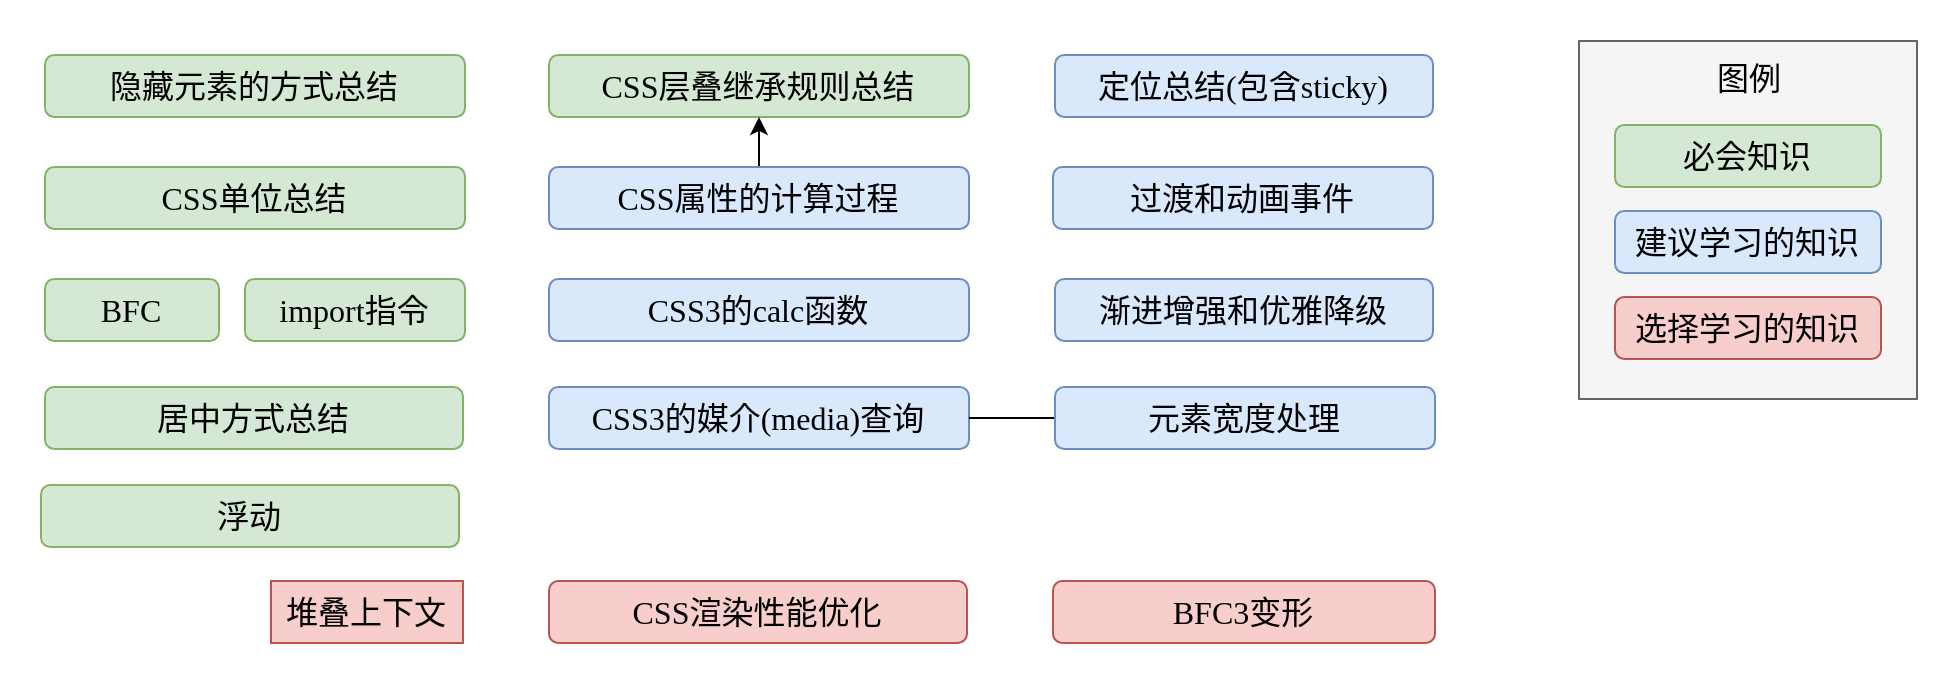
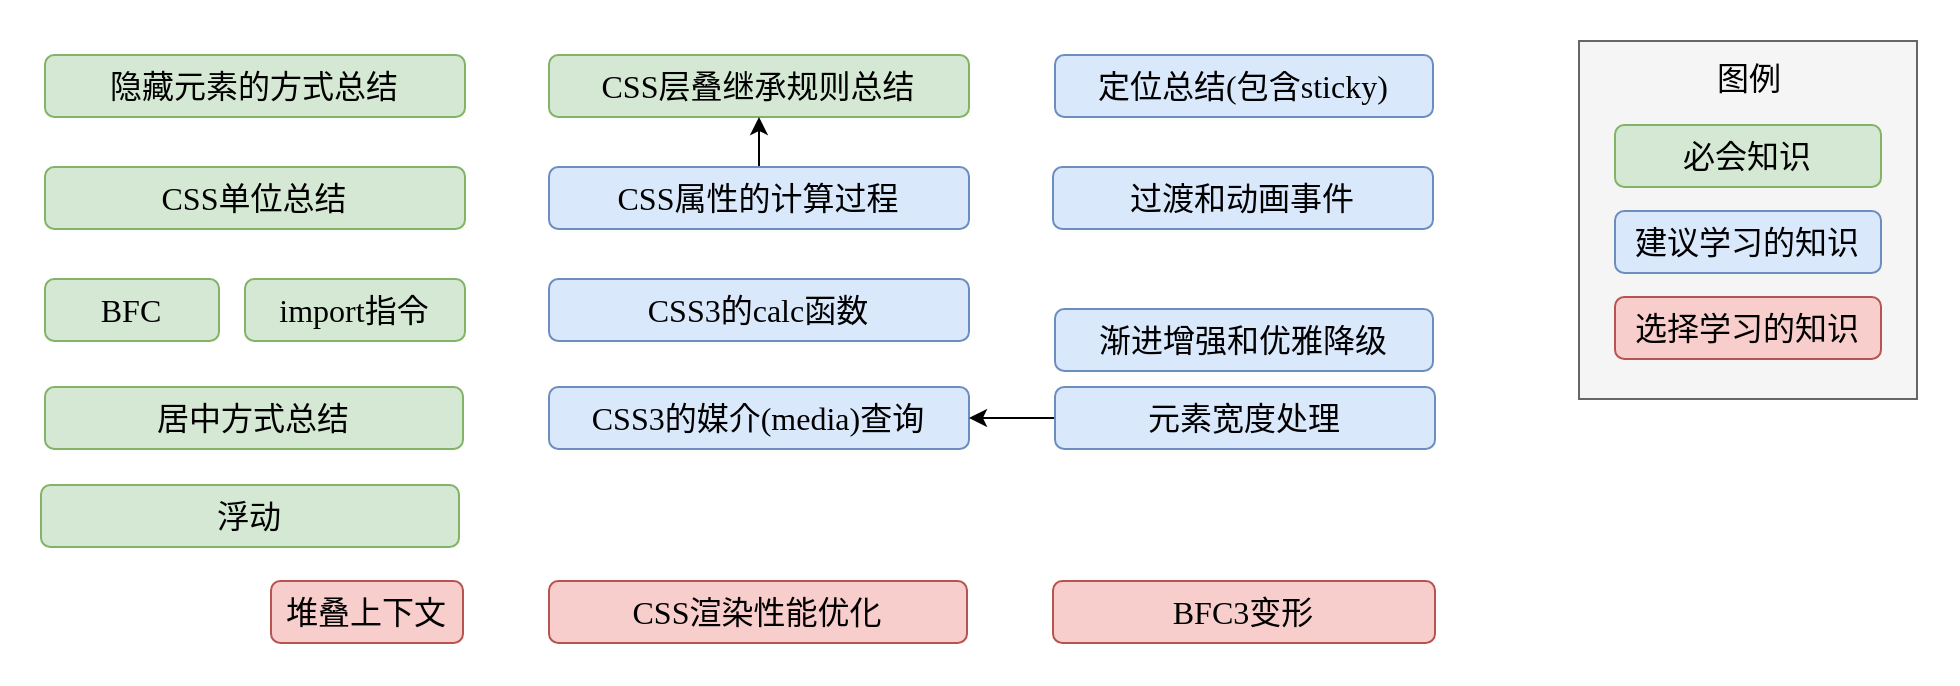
node "渐进增强和优雅降级": moved (1244, 310) -> (1244, 340)
edge "CSS3的媒介(media)查询" -- "元素宽度处理": arrowhead none -> classic
node "堆叠上下文": shape rectangle -> rounded rectangle
